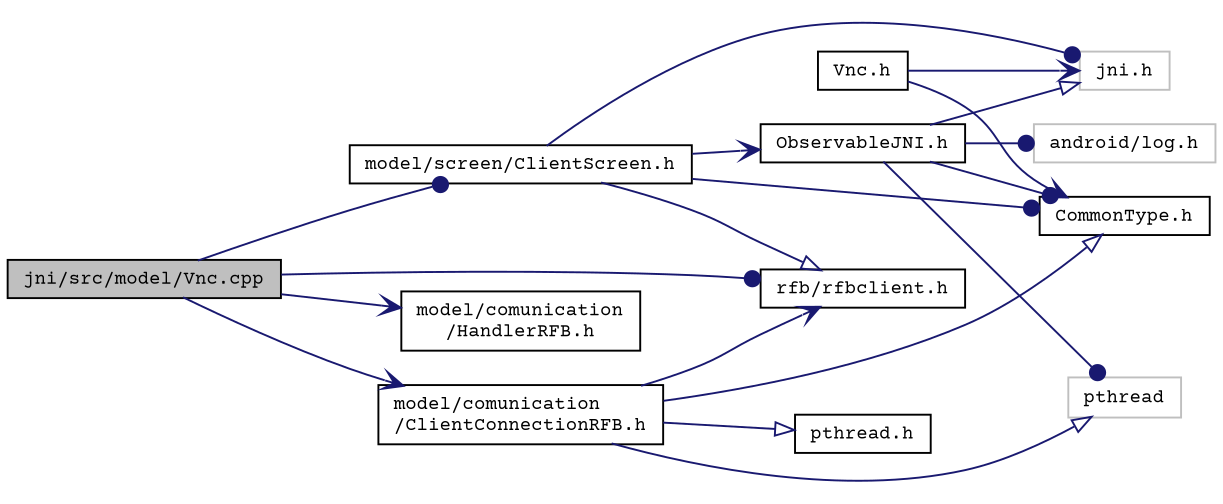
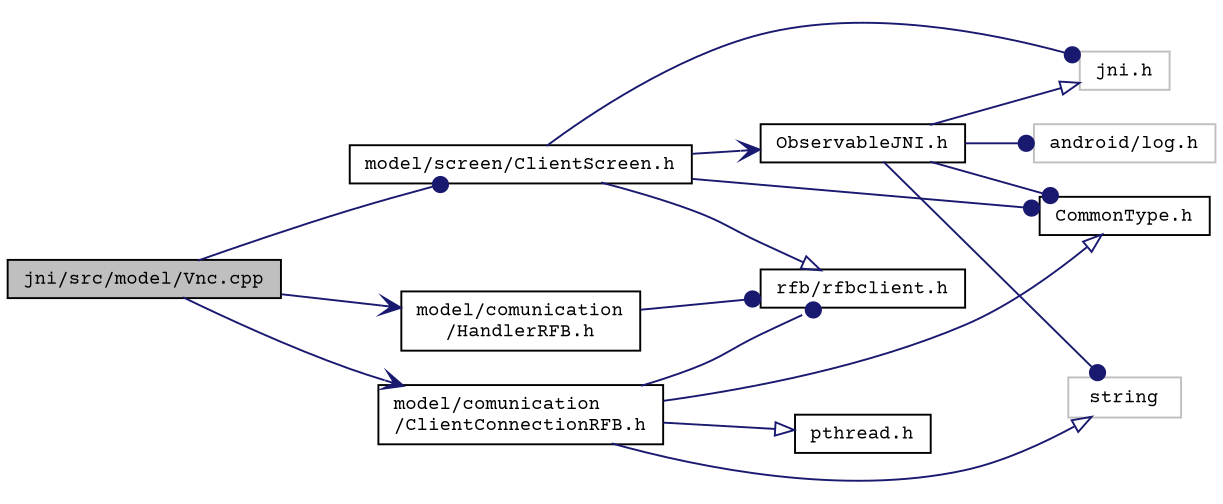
node "Vnc.h": removed
edge "jni/src/model/Vnc.cpp" -> "rfb/rfbclient.h": now "model/comunication /HandlerRFB.h" -> "rfb/rfbclient.h"
edge "model/comunication /ClientConnectionRFB.h" -> "rfb/rfbclient.h": arrowhead vee -> dot
node "pthread": label "pthread" -> "string"
